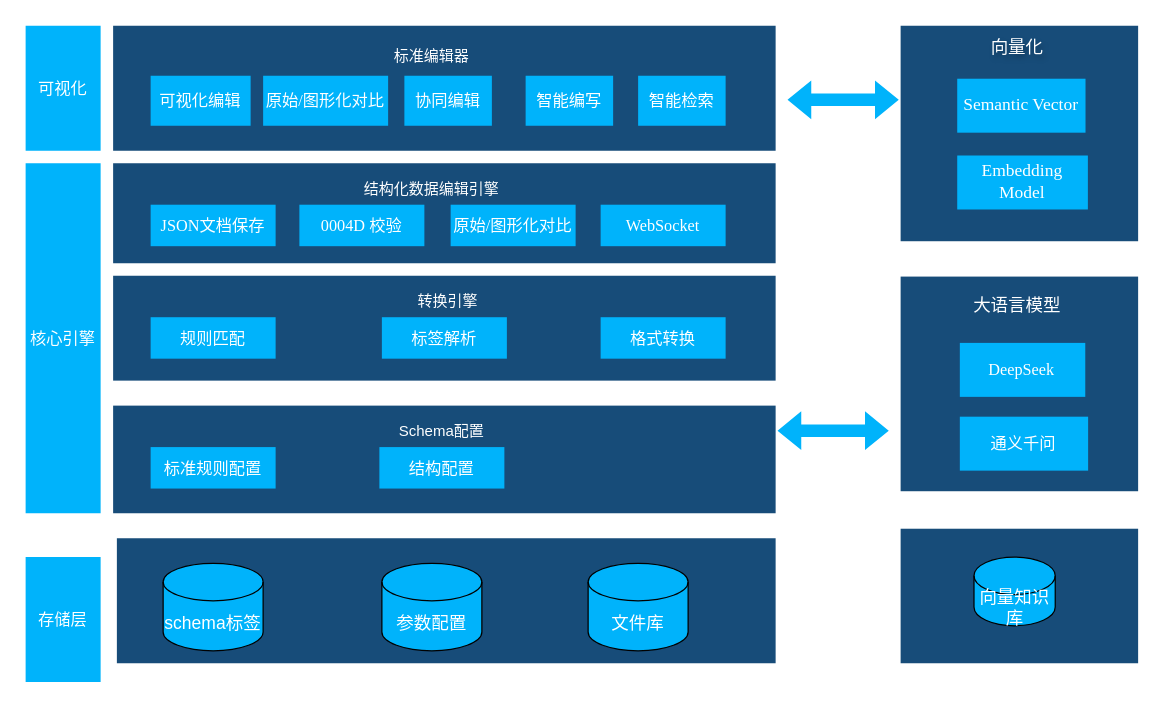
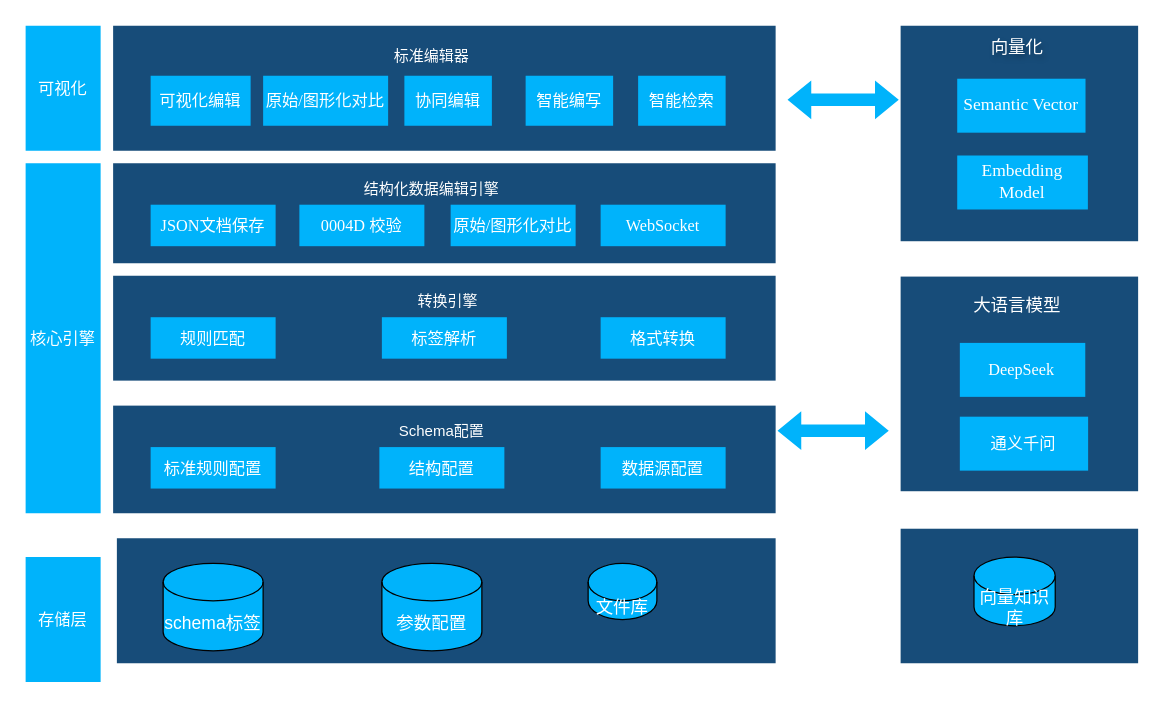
node "数据源配置": added
node "文件库": size 100x88 -> 69x56
